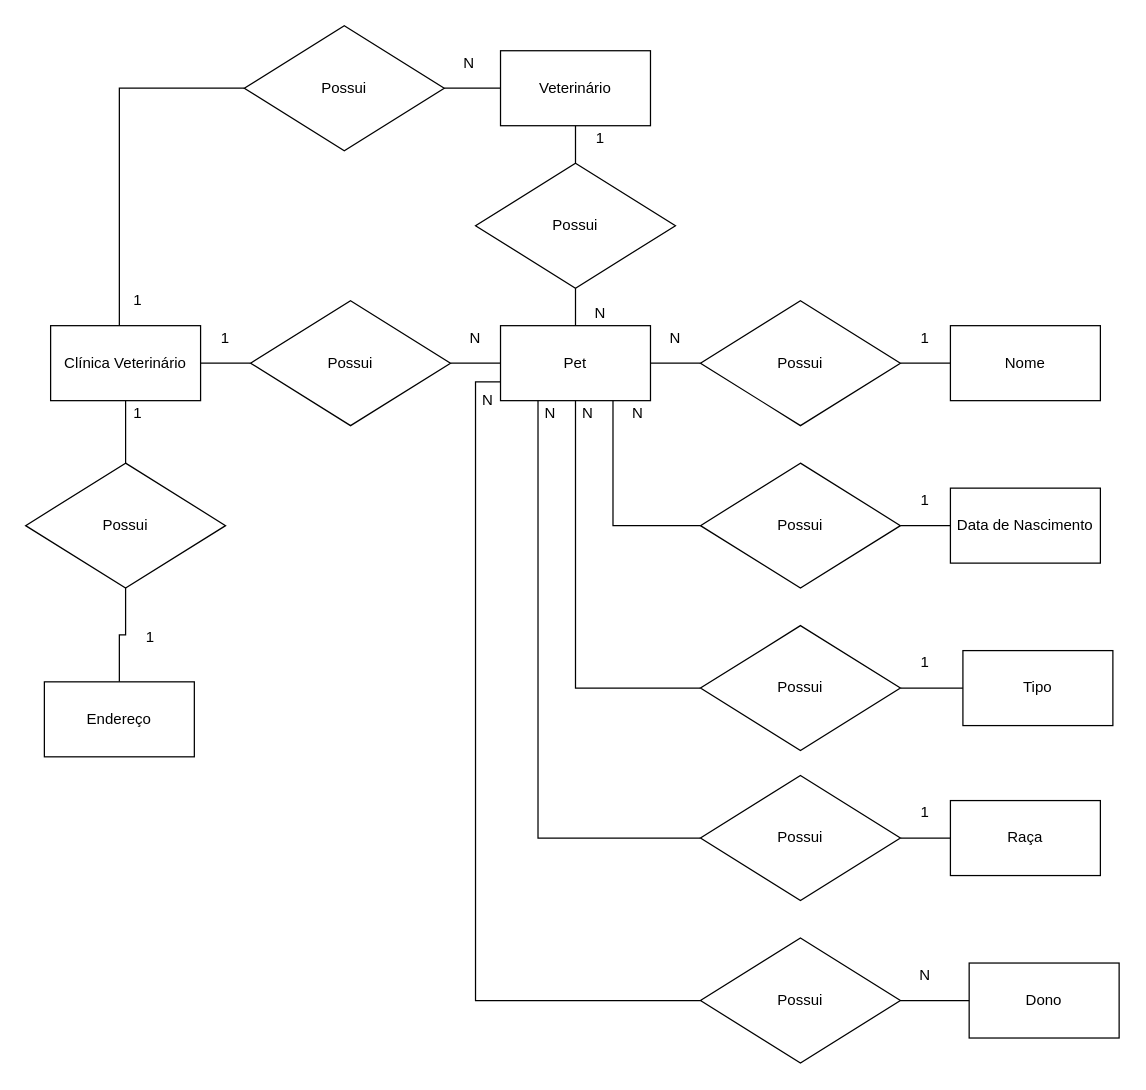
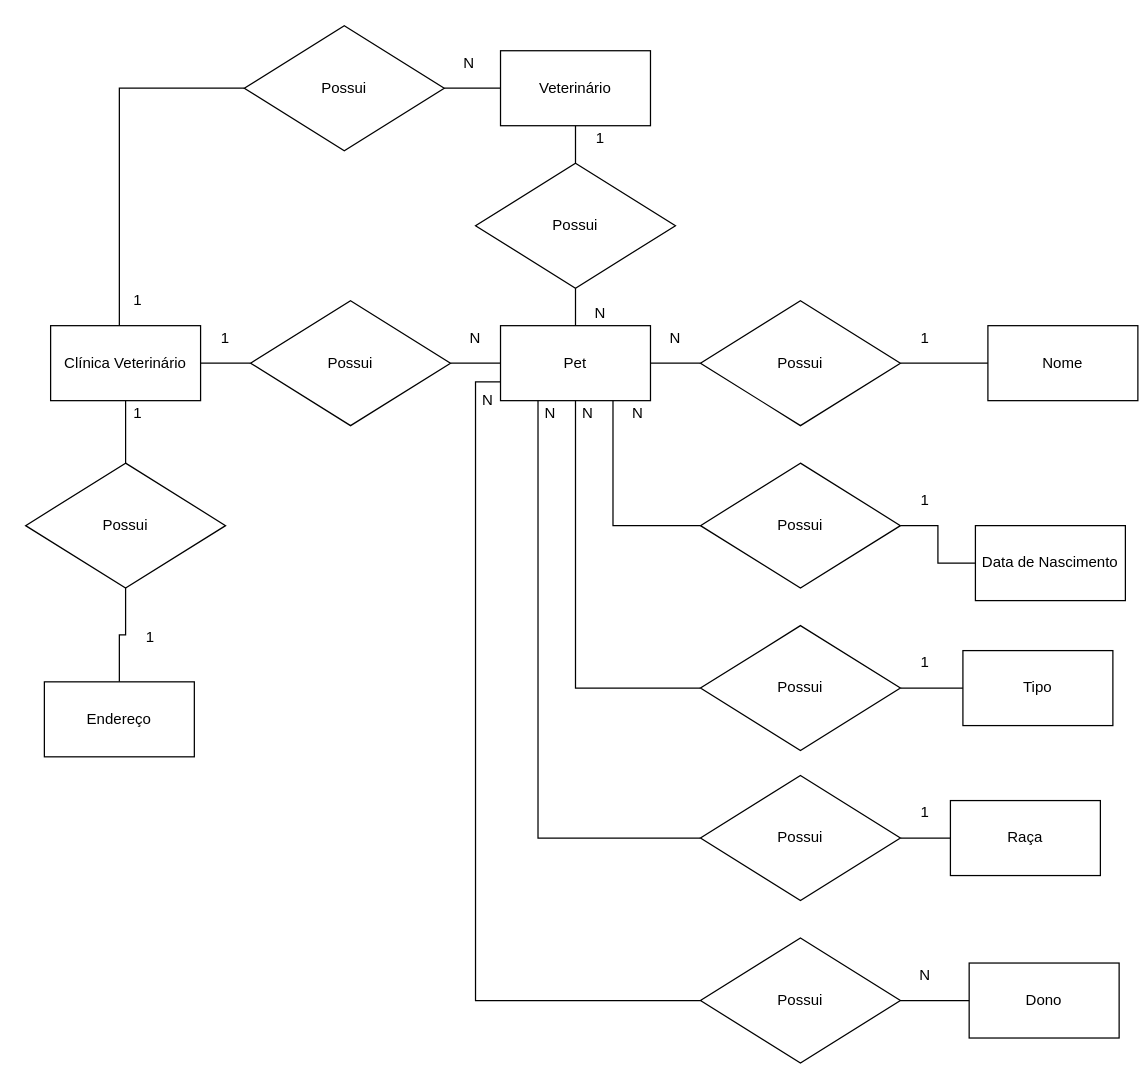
node "Nome": moved (1026, 363) -> (1063, 363)
node "Data de Nascimento": moved (1026, 526) -> (1051, 563)
